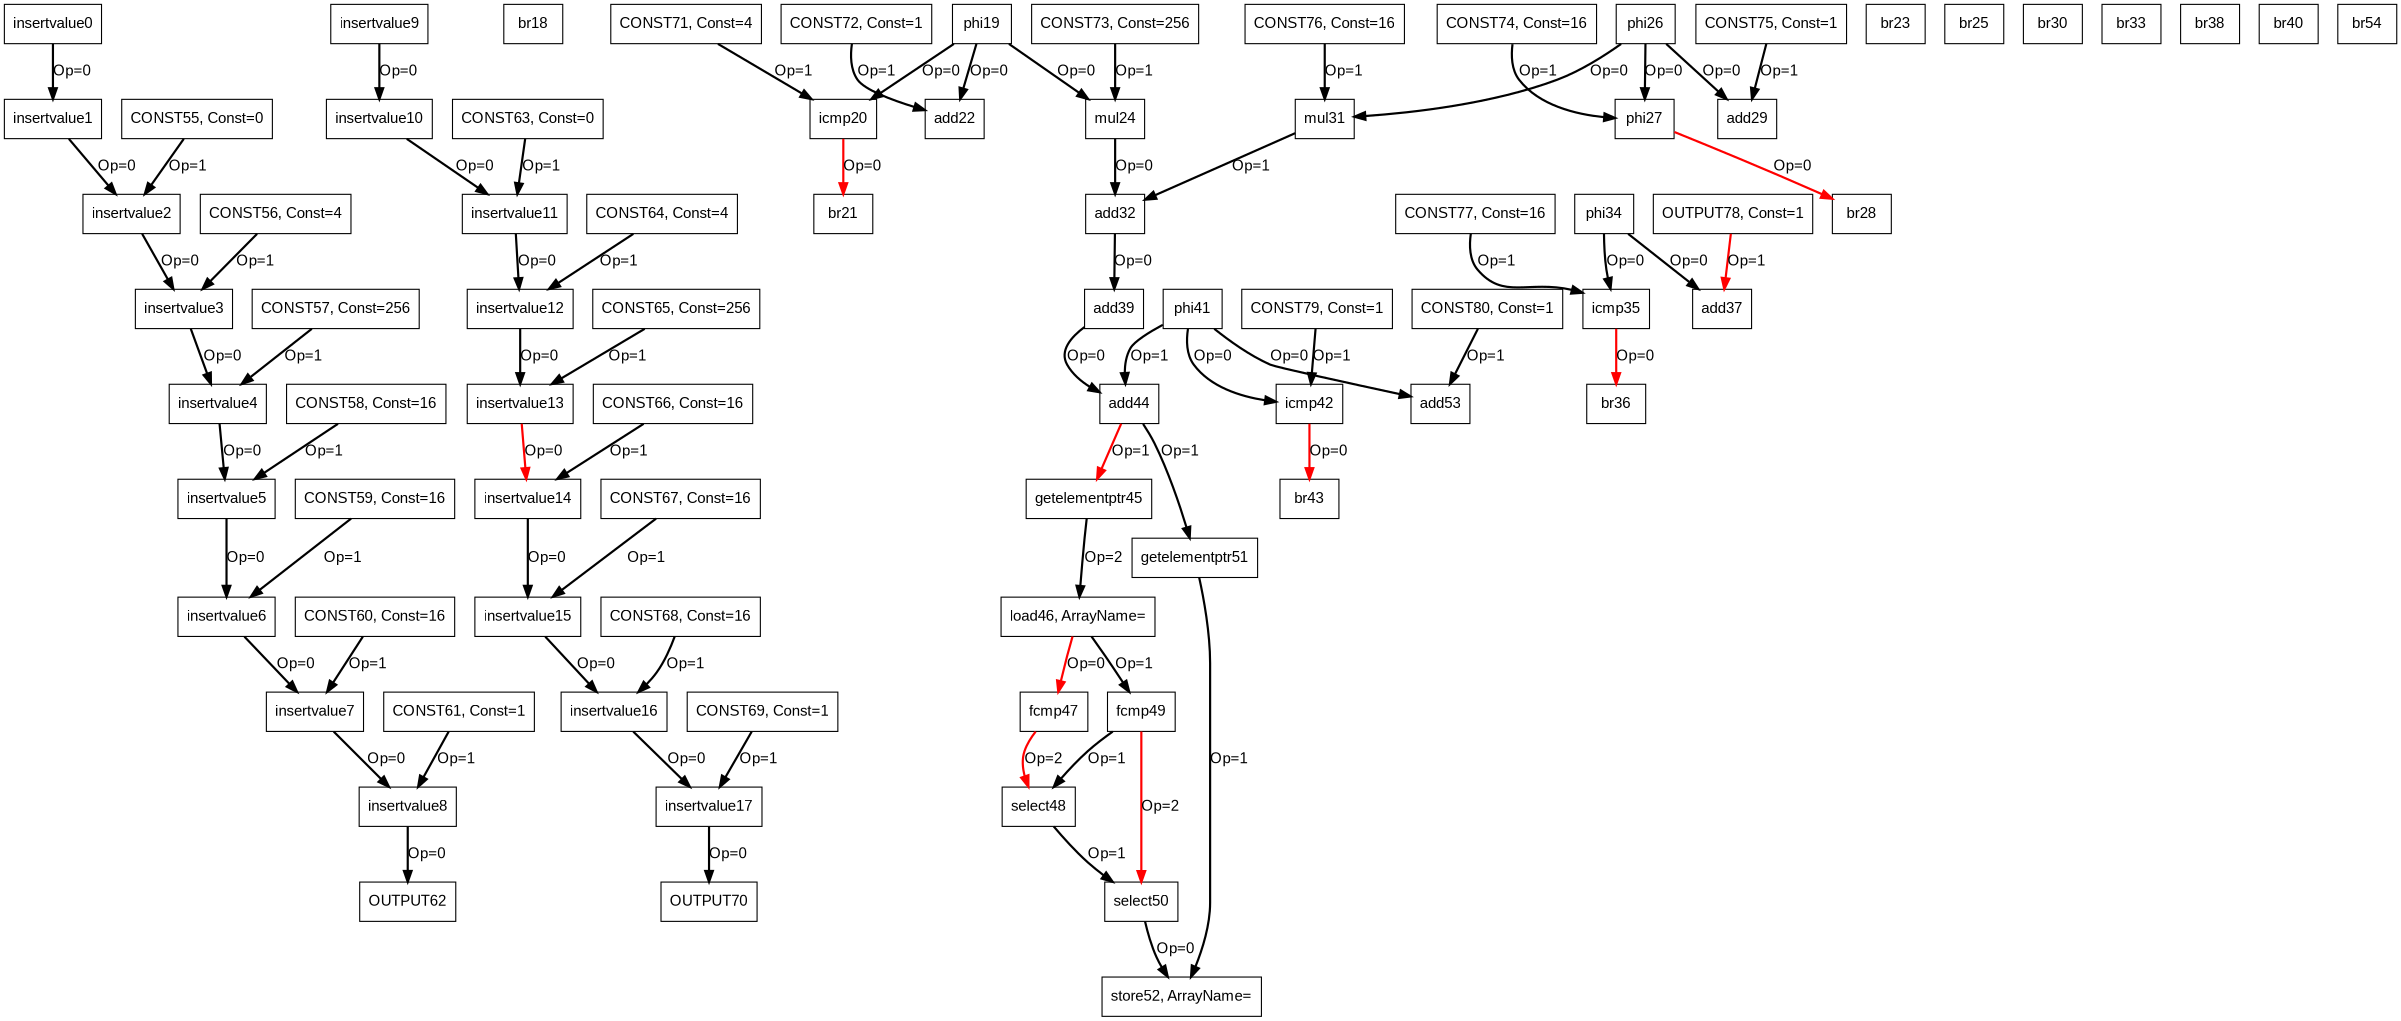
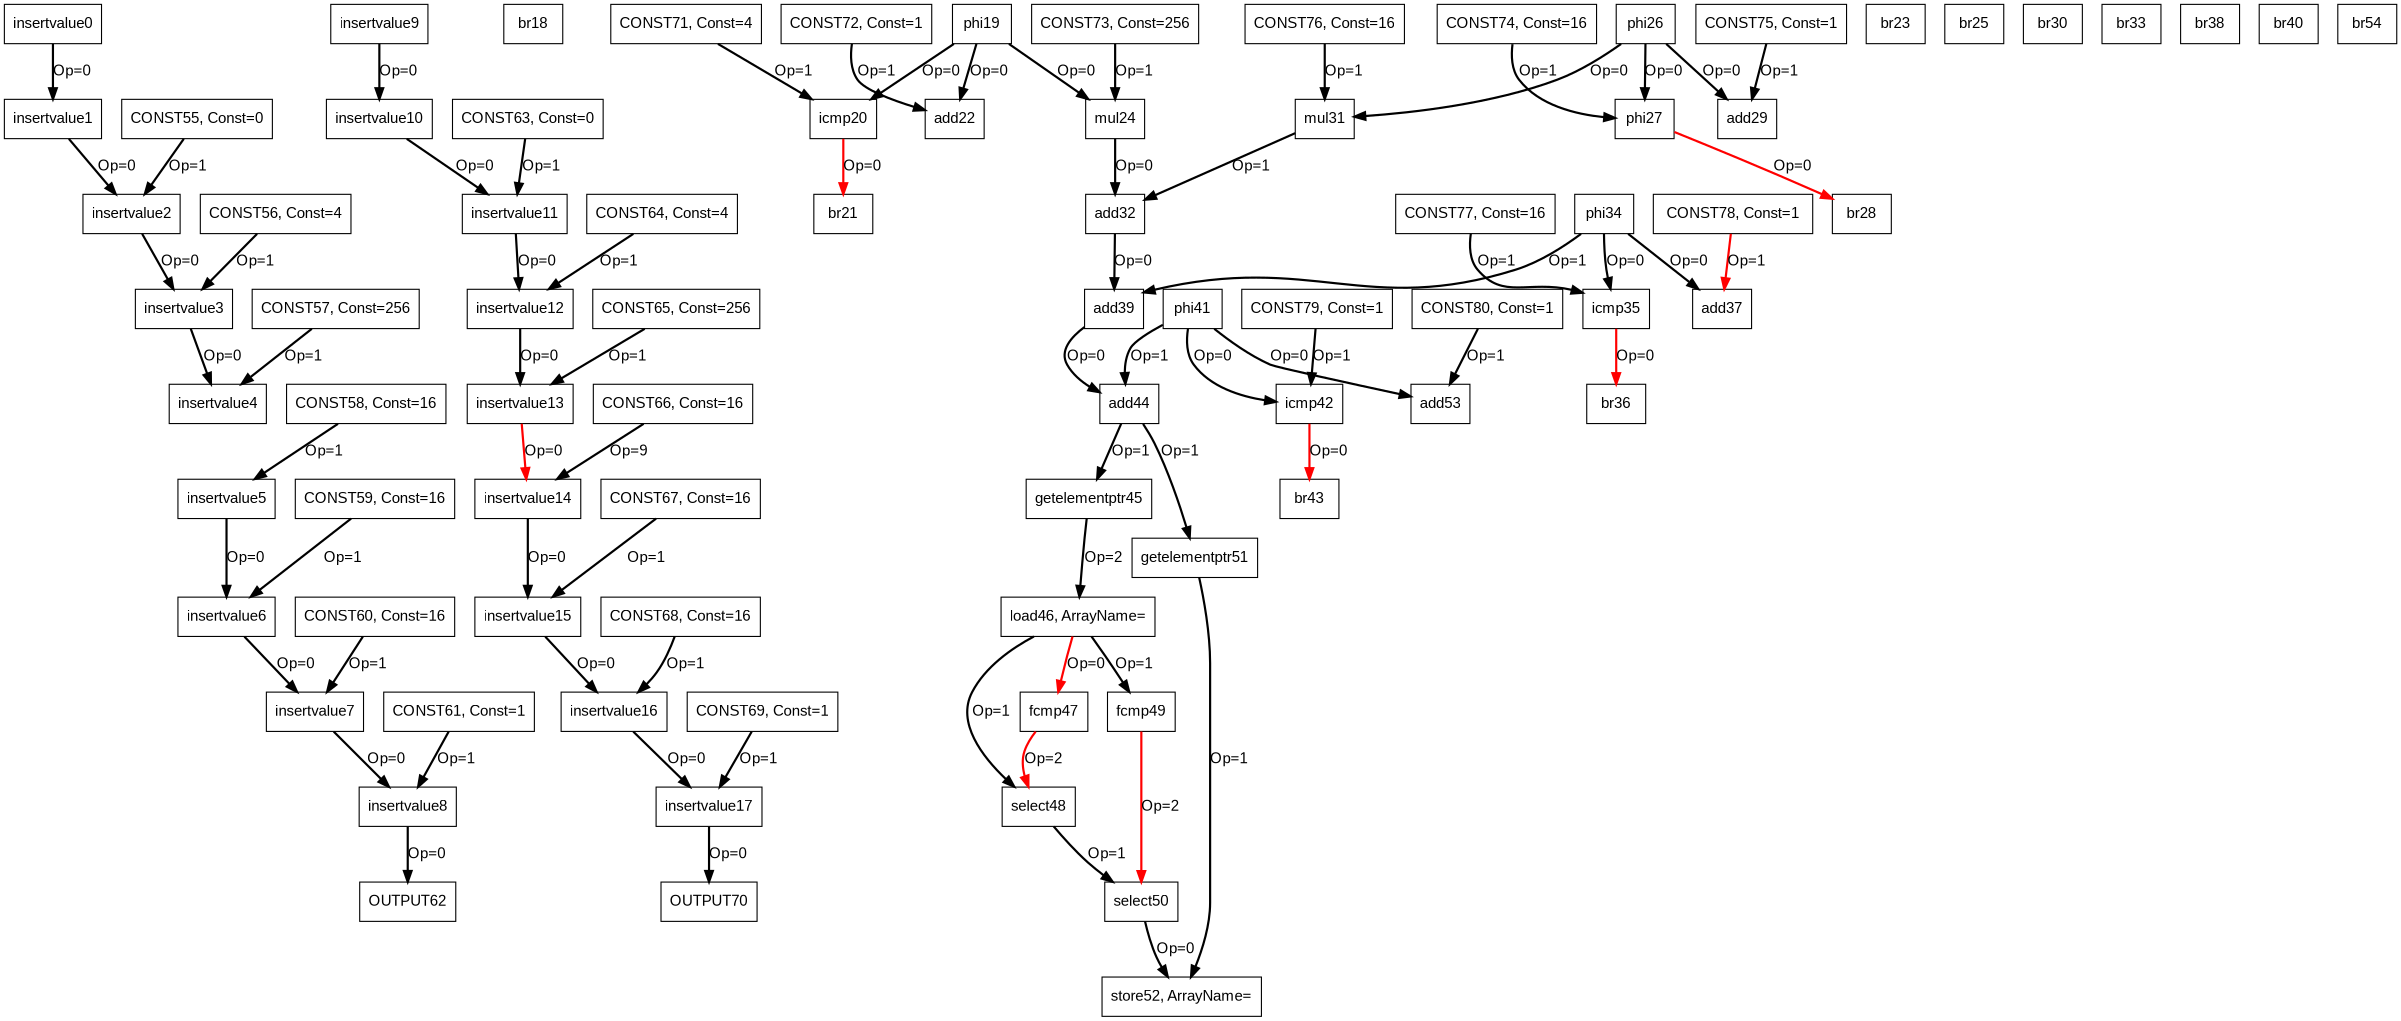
node "OUTPUT78, Const=1": label "OUTPUT78, Const=1" -> "CONST78, Const=1"
edge "phi34" -> "add39": added, label "Op=1"
edge "insertvalue4" -> "insertvalue5": removed, label "Op=0"
edge "add44" -> "getelementptr45": color red -> black
edge "CONST66, Const=16" -> "insertvalue14": label "Op=1" -> "Op=9"
edge "fcmp49" -> "select48": now "load46, ArrayName=" -> "select48"
